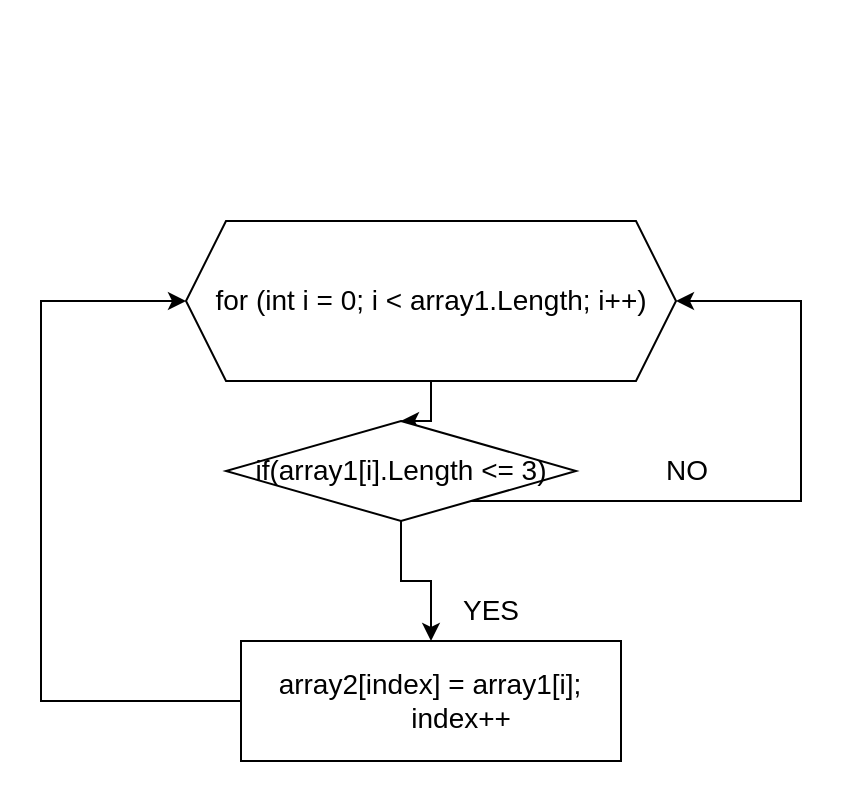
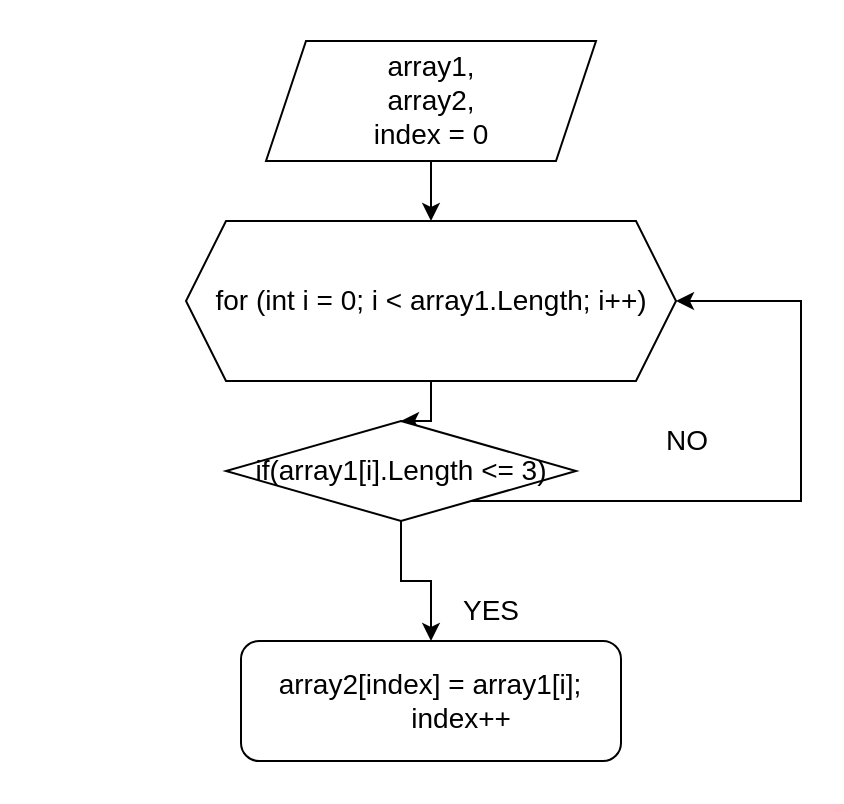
node "array1, array2, index = 0": added
edge "array1, array2, index = 0" -> "for (int i = 0; i < array1.Length; i++)": added
node "NO": moved (686, 471) -> (686, 441)
edge "array2[index] = array1[i]; index++" -> "for (int i = 0; i < array1.Length; i++)": removed
node "array2[index] = array1[i]; index++": shape rectangle -> rounded rectangle
